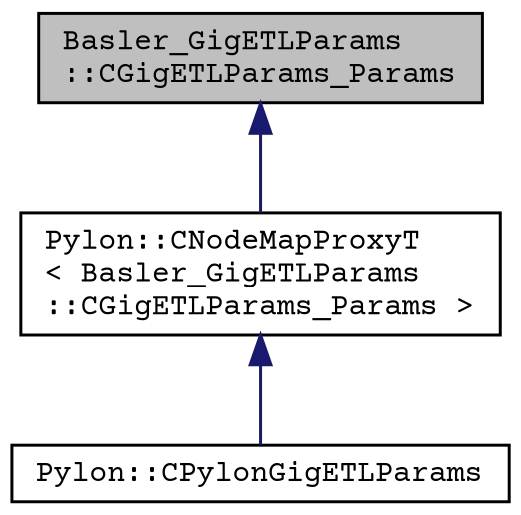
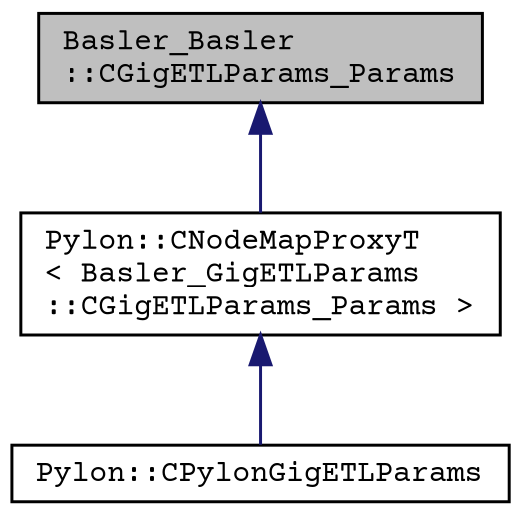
node "Basler_GigETLParams ::CGigETLParams_Params": label "Basler_GigETLParams ::CGigETLParams_Params" -> "Basler_Basler ::CGigETLParams_Params"
